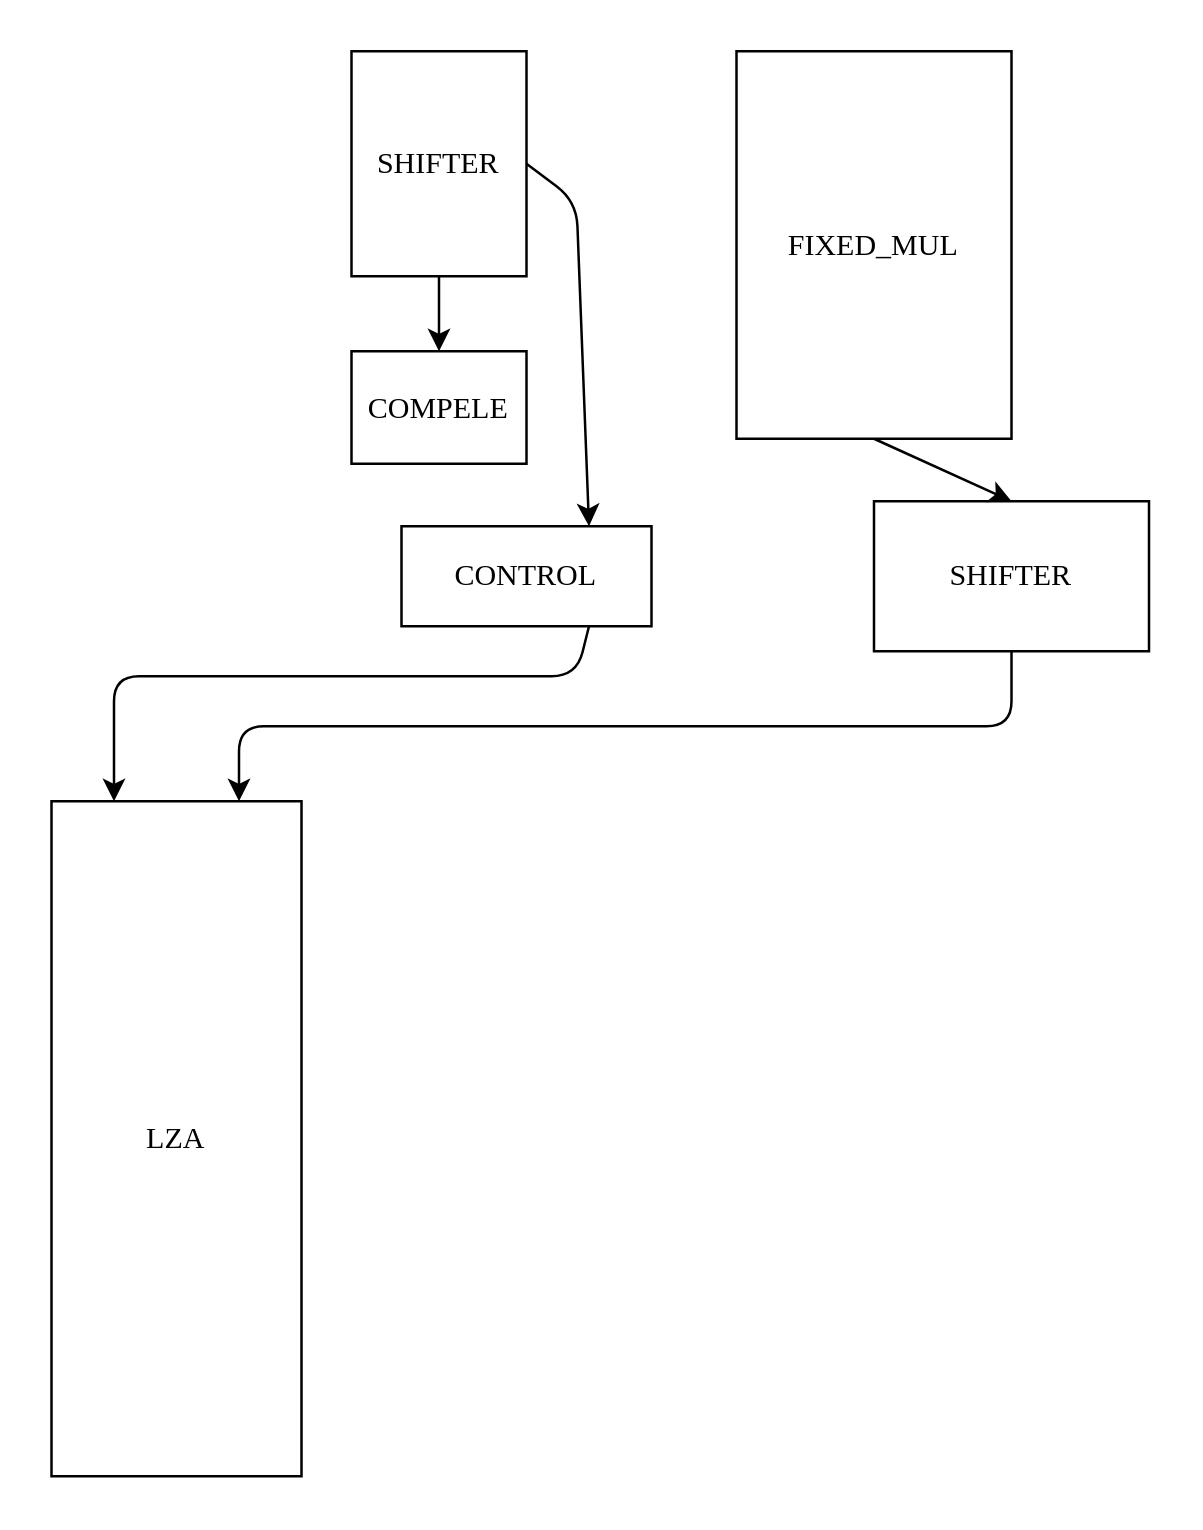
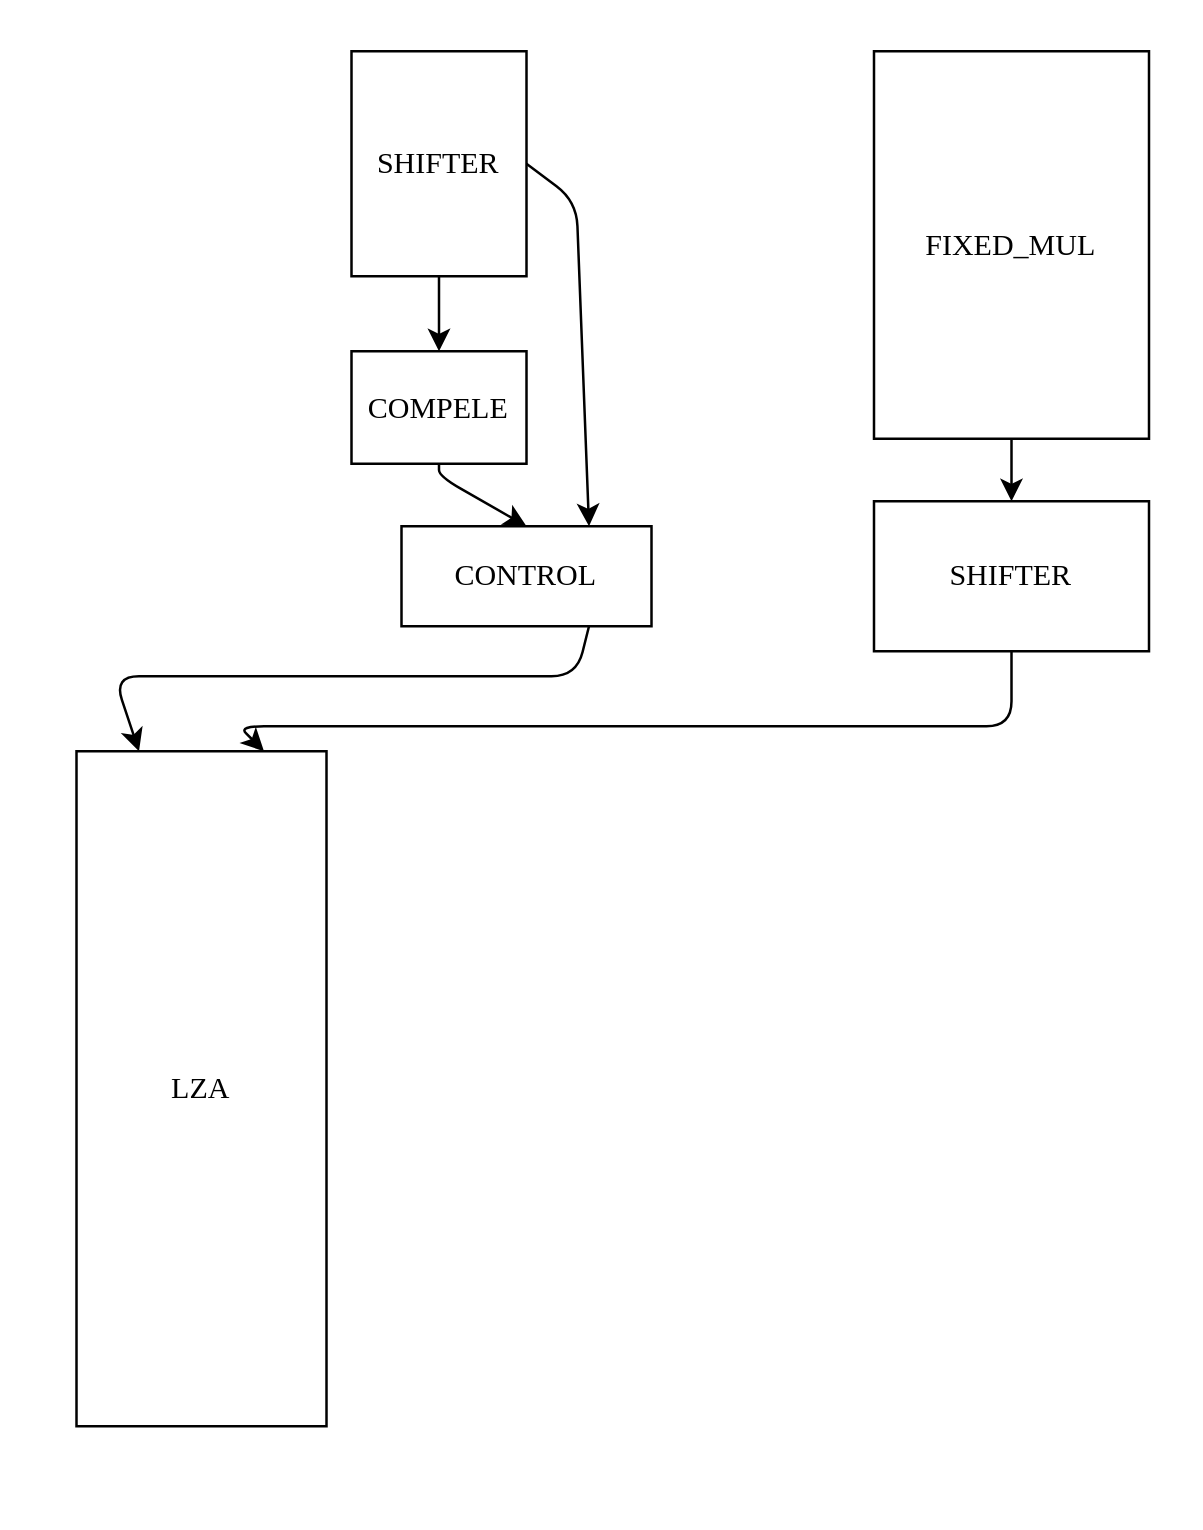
node "FIXED_MUL": moved (874, 245) -> (1011, 245)
edge "COMPELE" -> "CONTROL": added
node "LZA": moved (176, 1139) -> (201, 1089)
